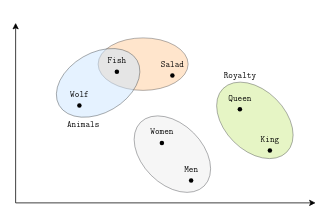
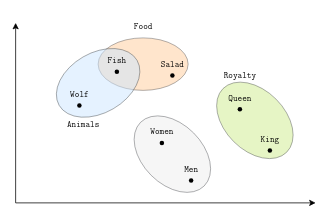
node "Food": added
